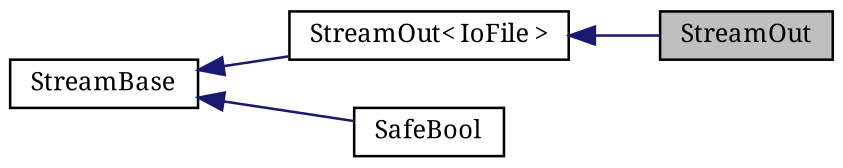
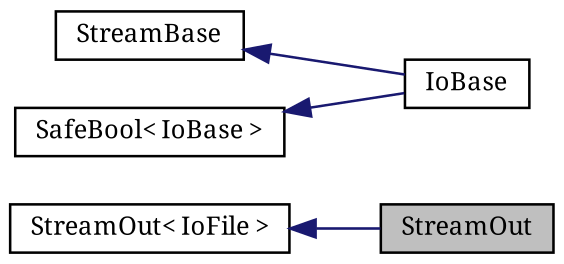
edge "StreamOut< IoFile >" -> "StreamBase": removed
node "SafeBool< IoBase >": added
node "SafeBool": label "SafeBool" -> "IoBase"
